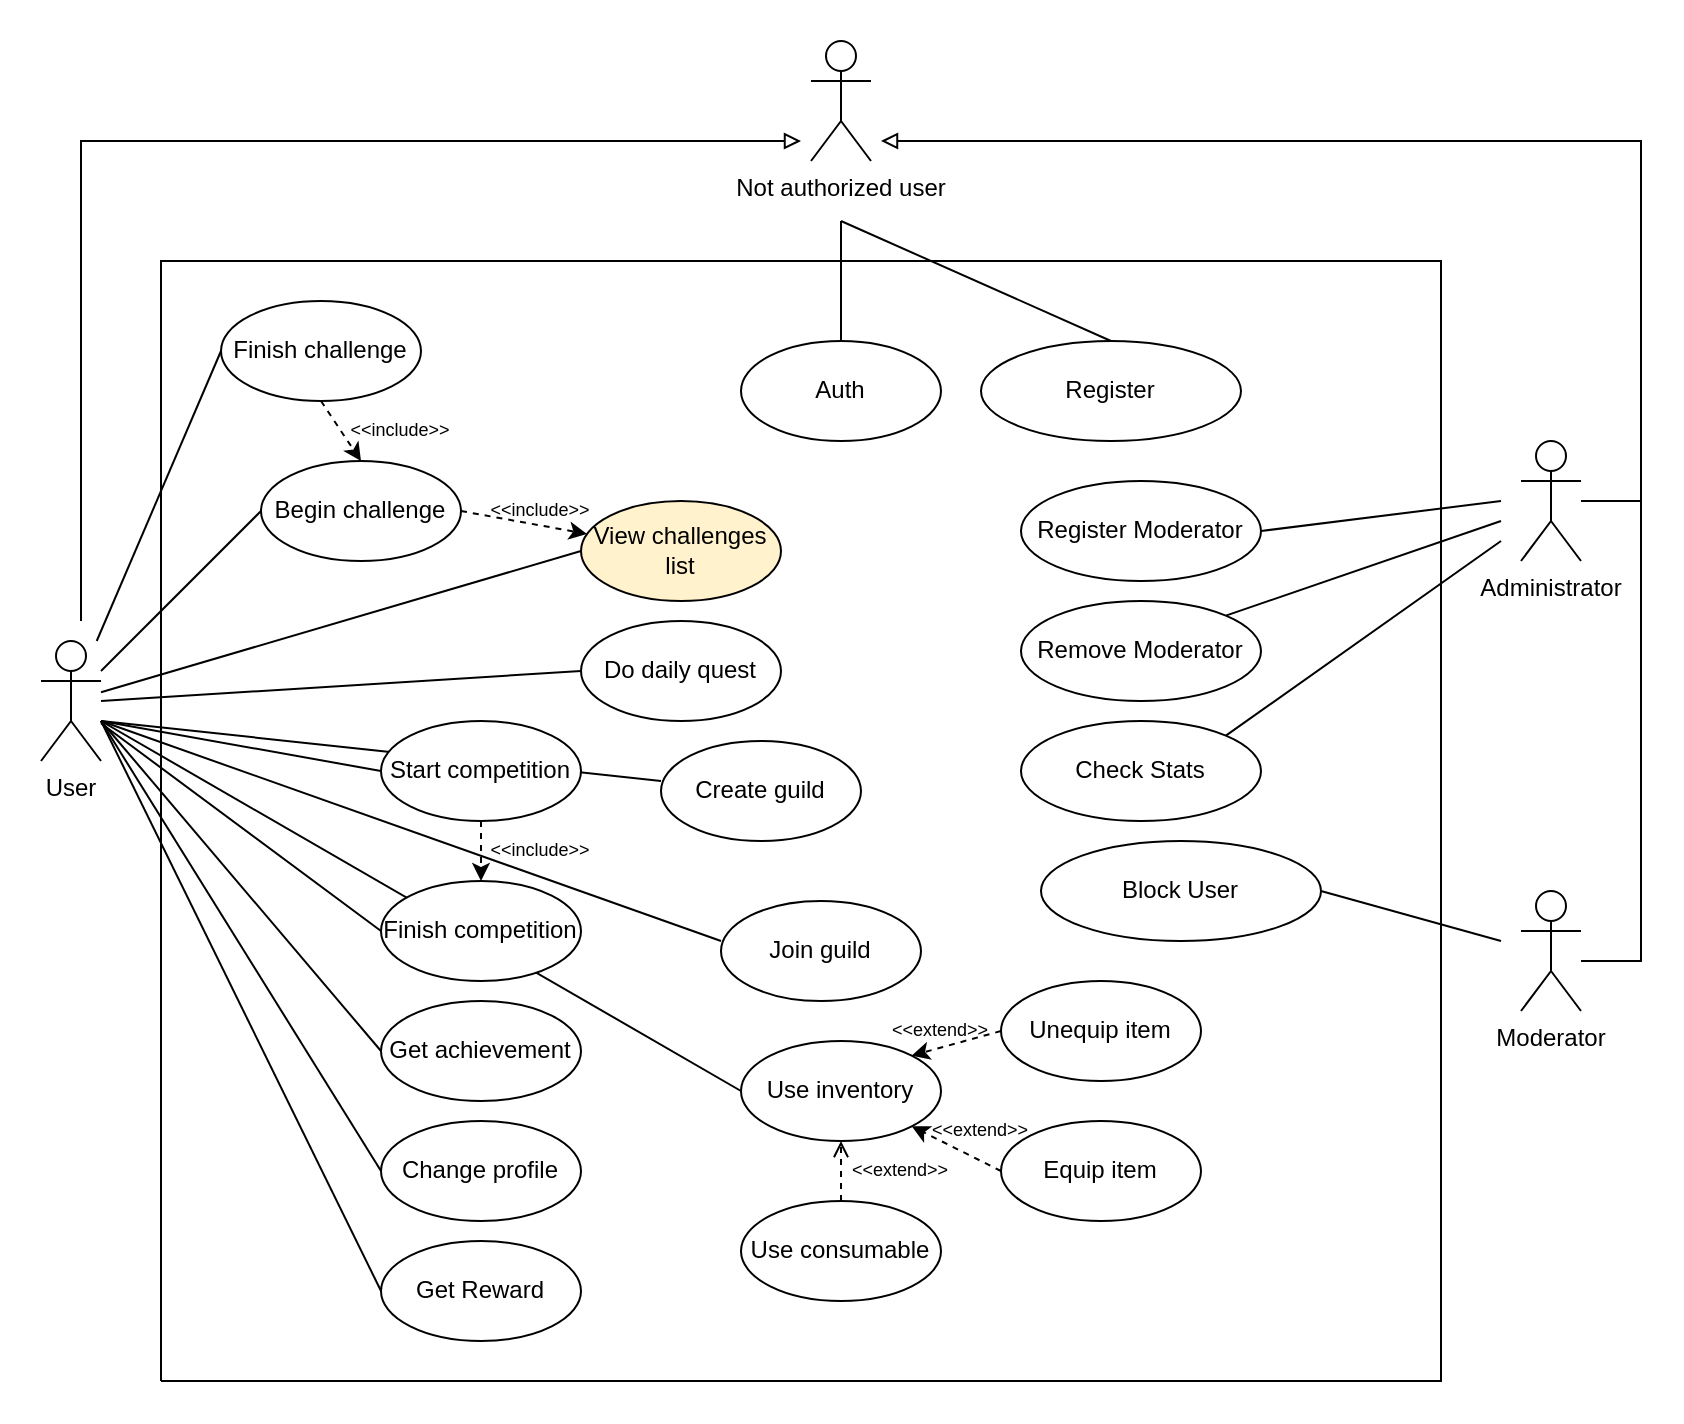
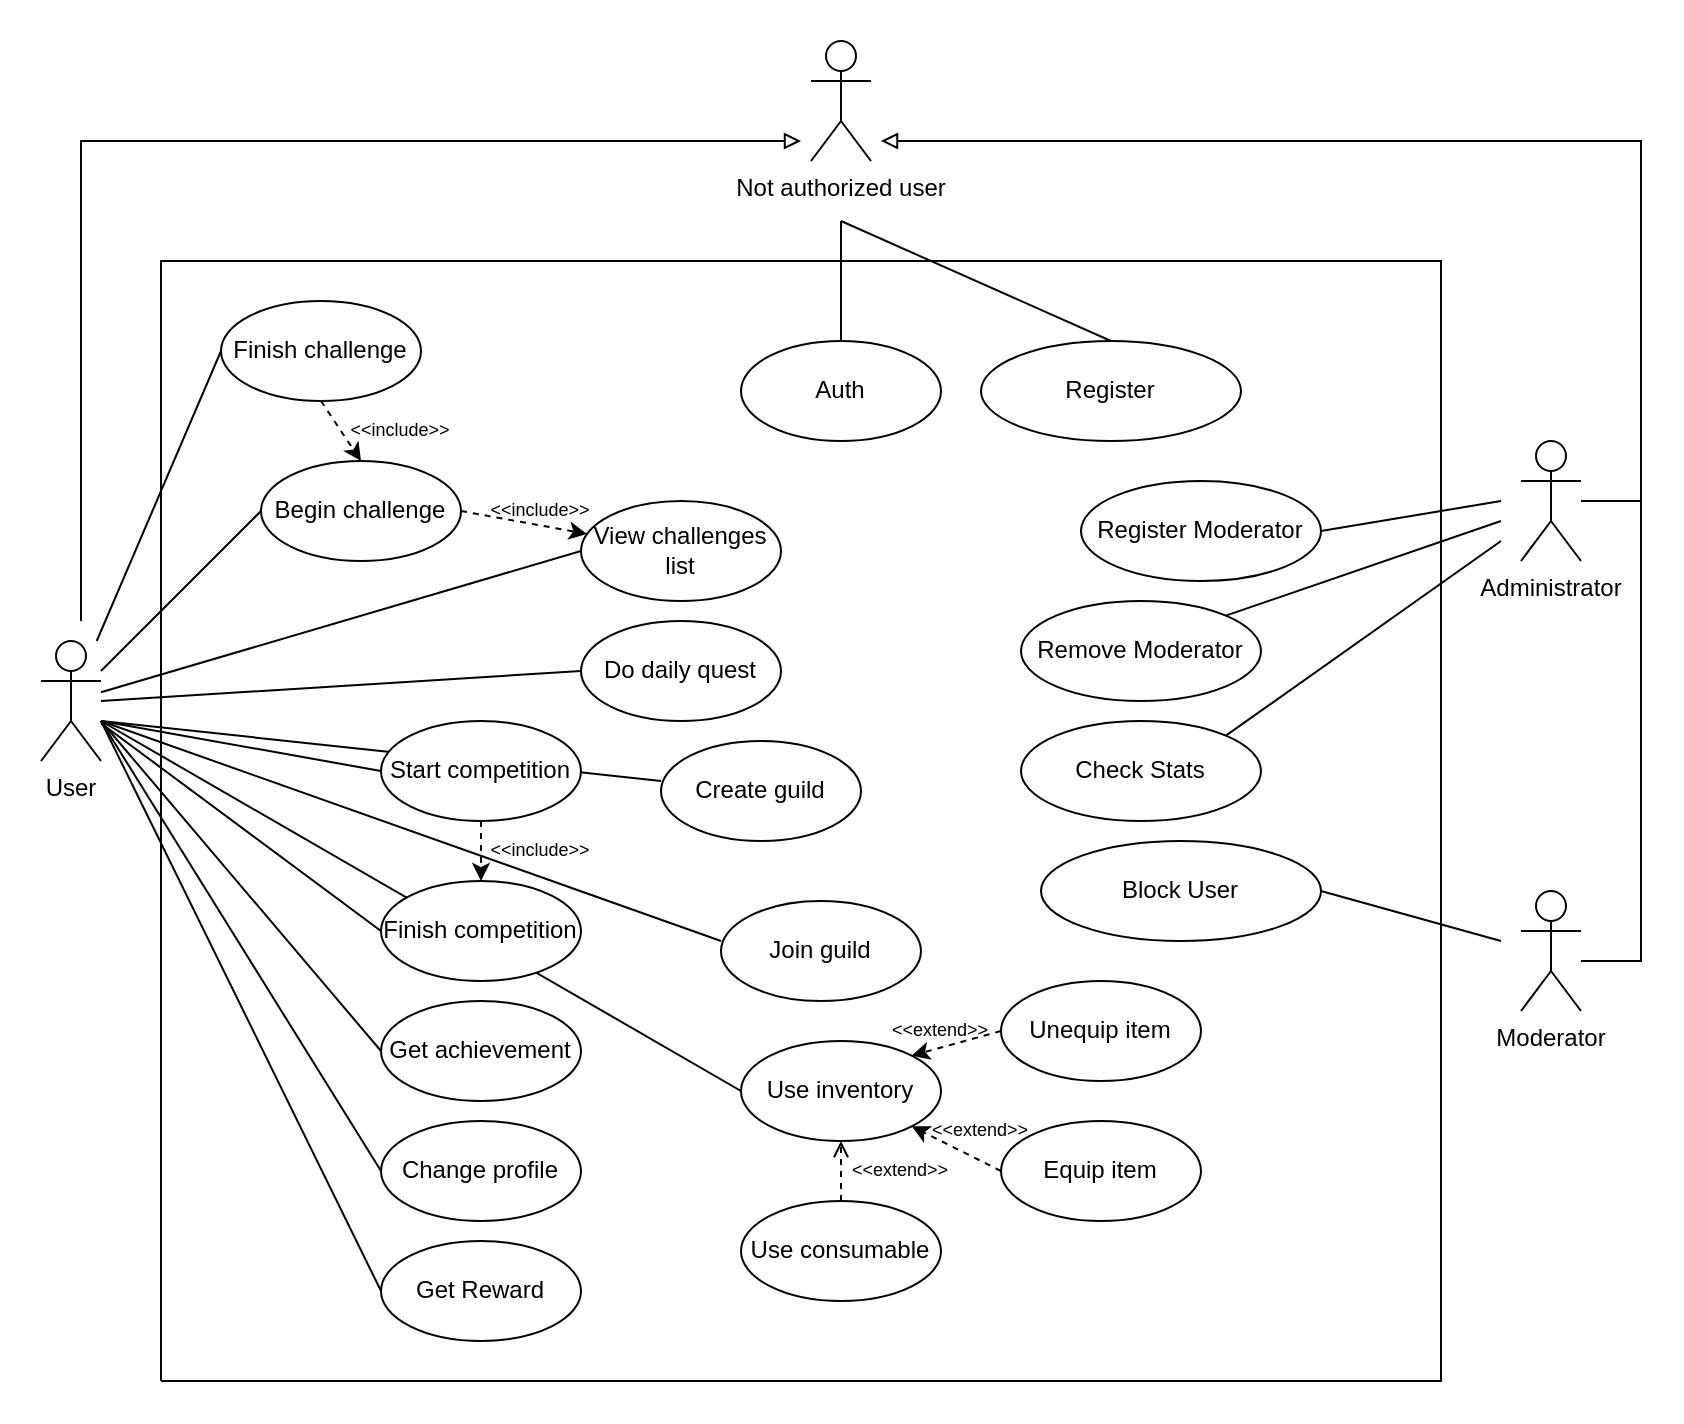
node "Register Moderator": moved (1141, 531) -> (1201, 531)
node "View challenges list": fillcolor #fff2cc -> #ffffff
